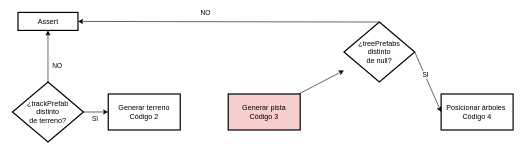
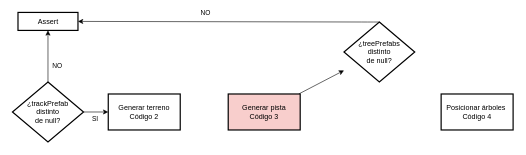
edge "¿treePrefabs distinto de null?" -> "Posicionar árboles Código 4": removed, label "SI"
node "¿trackPrefab distinto de terreno?": label "¿trackPrefab distinto de terreno?" -> "¿trackPrefab distinto de null?"
